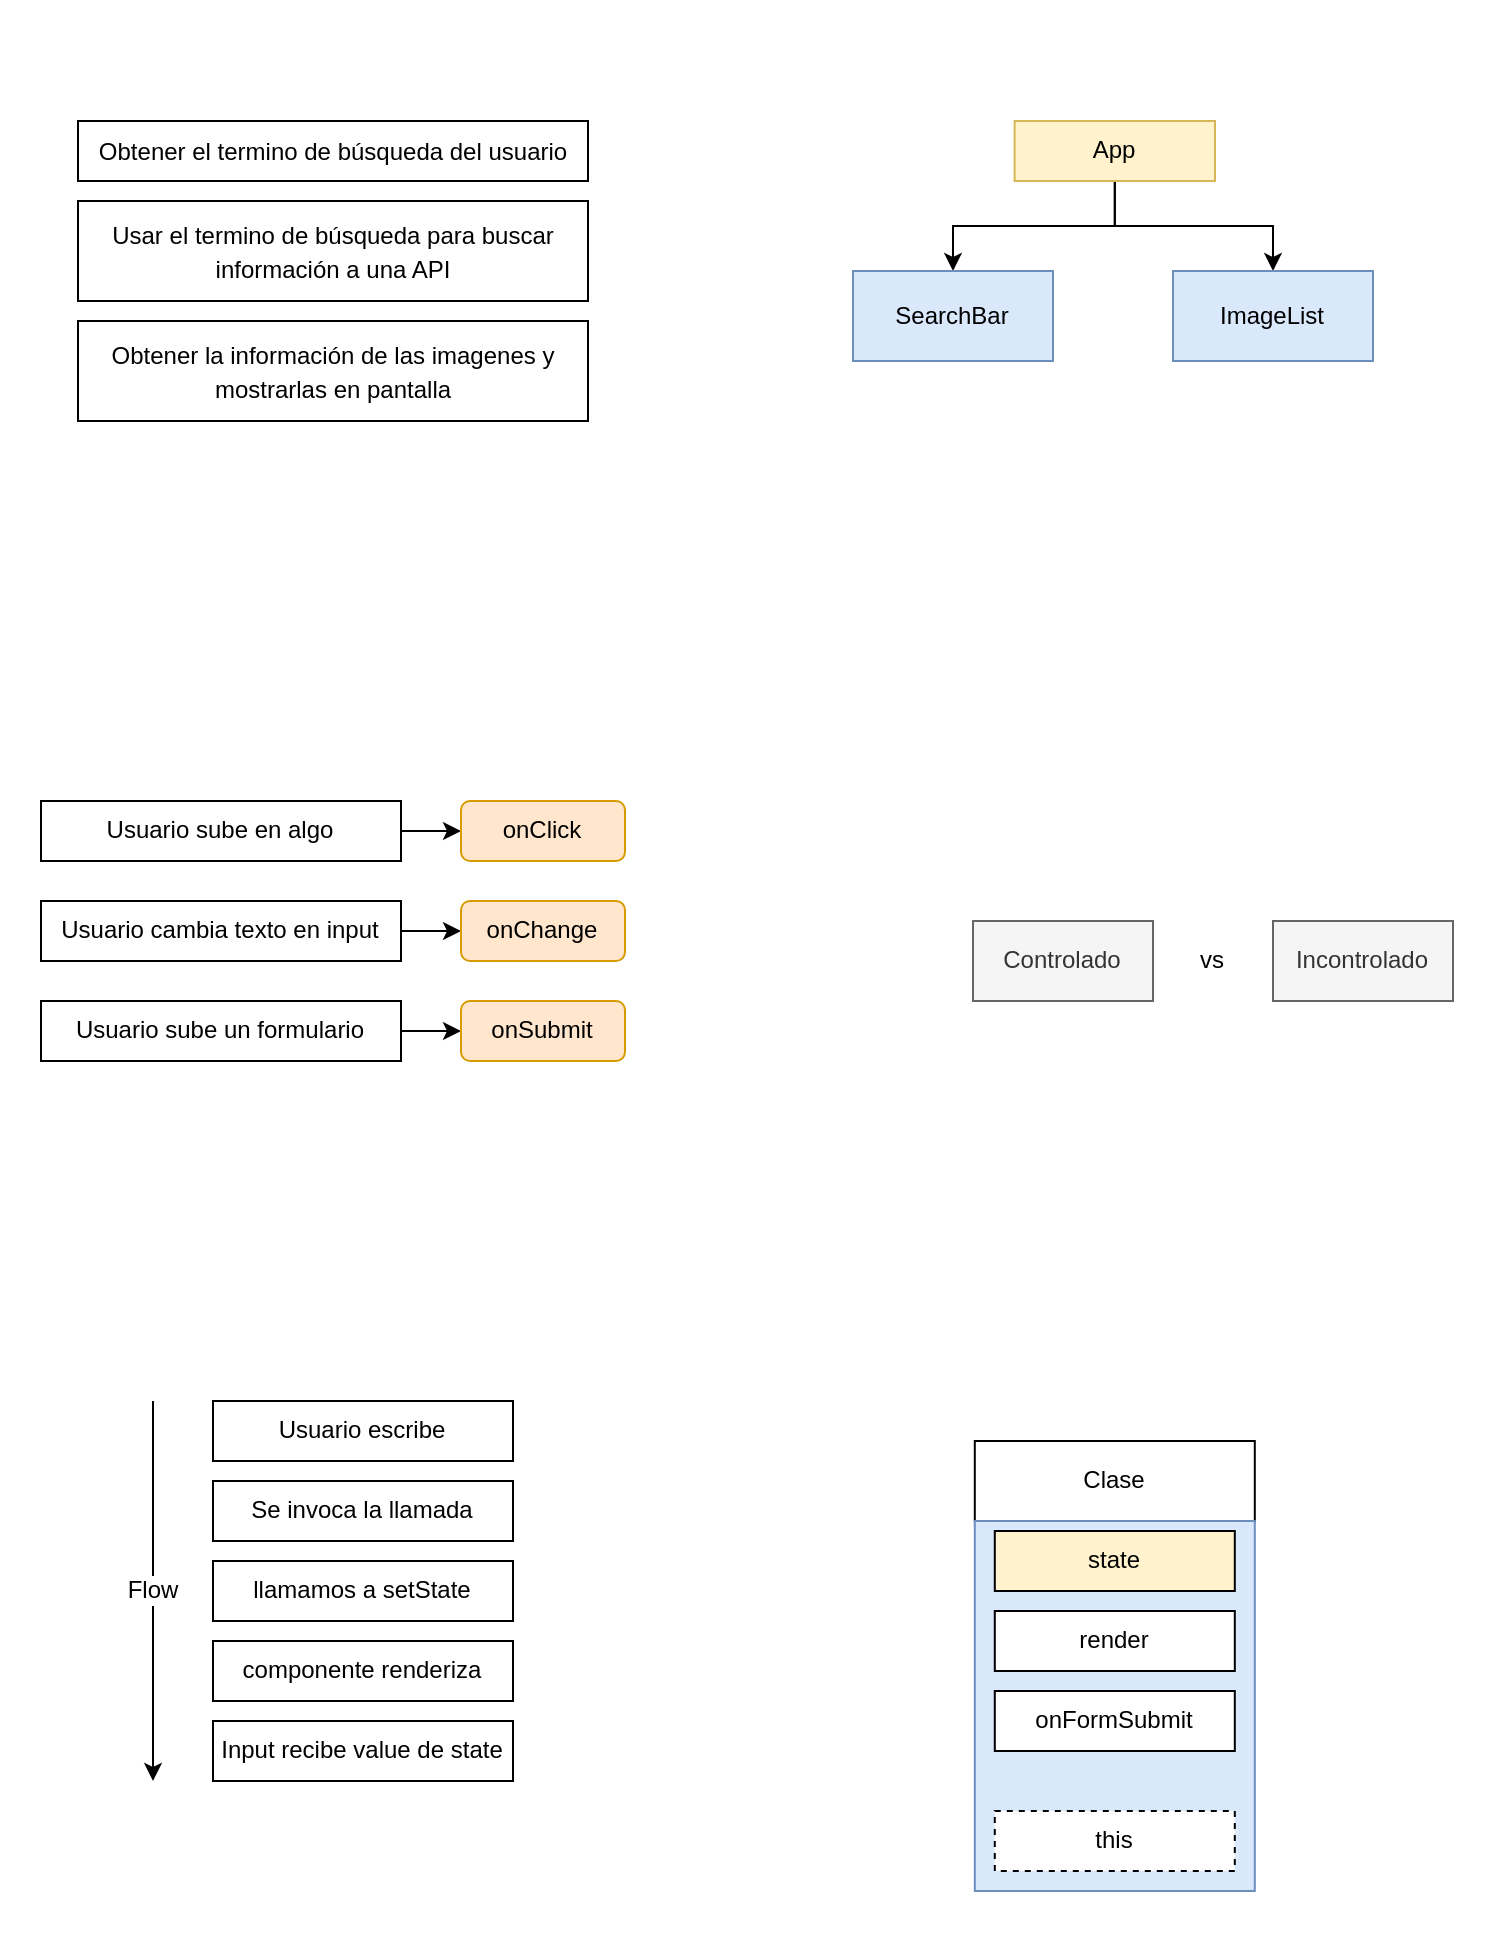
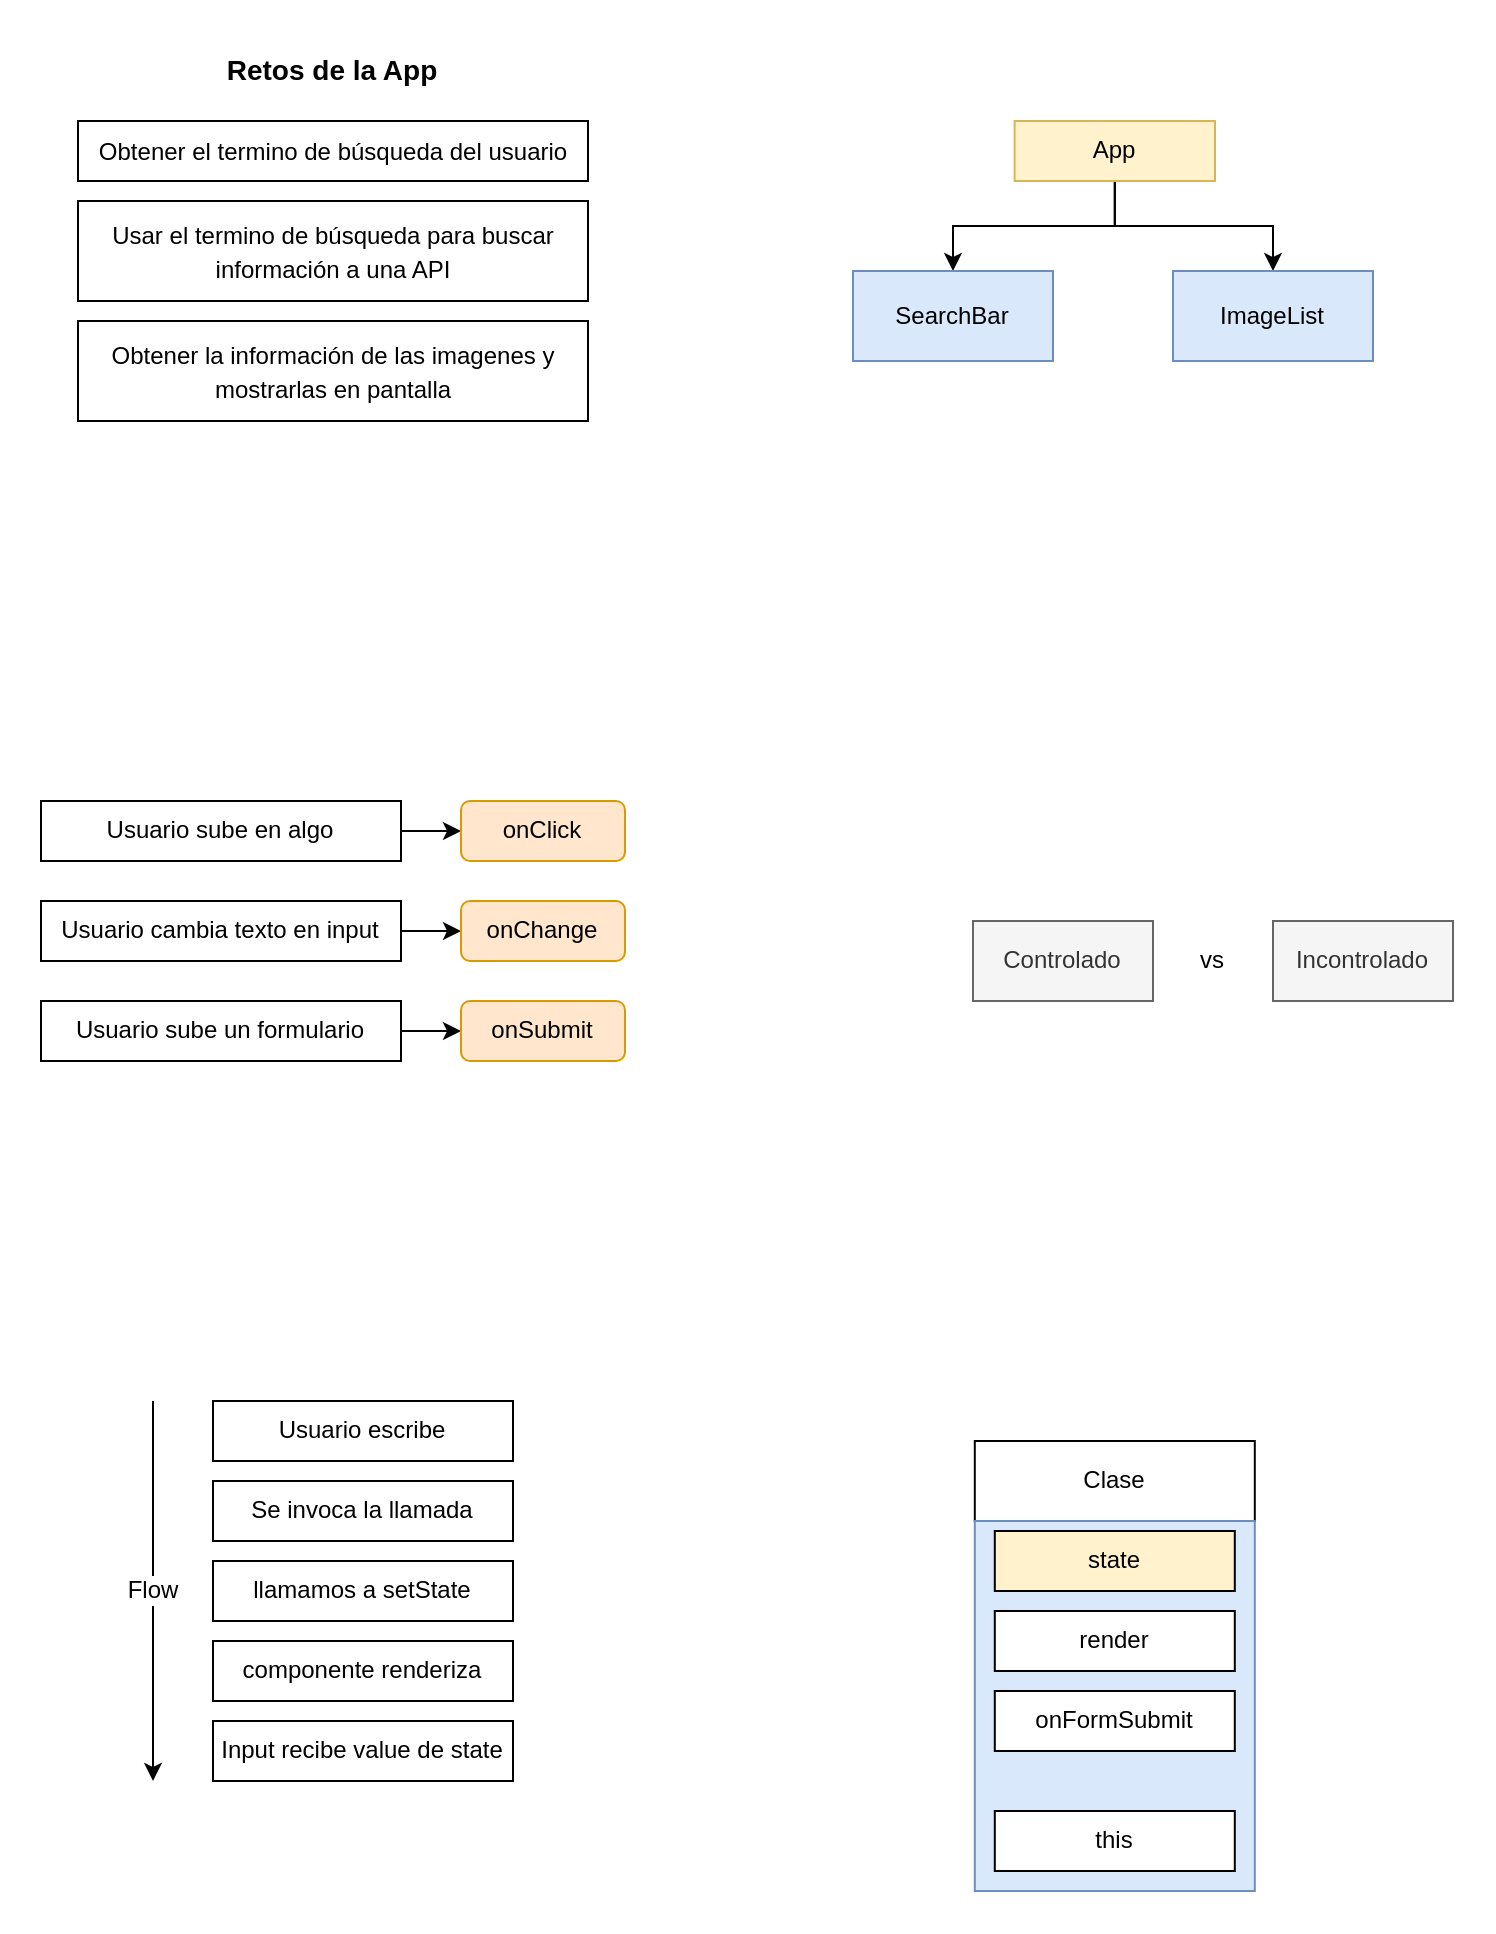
node "Retos de la App": added
node "this": style dashed -> solid
